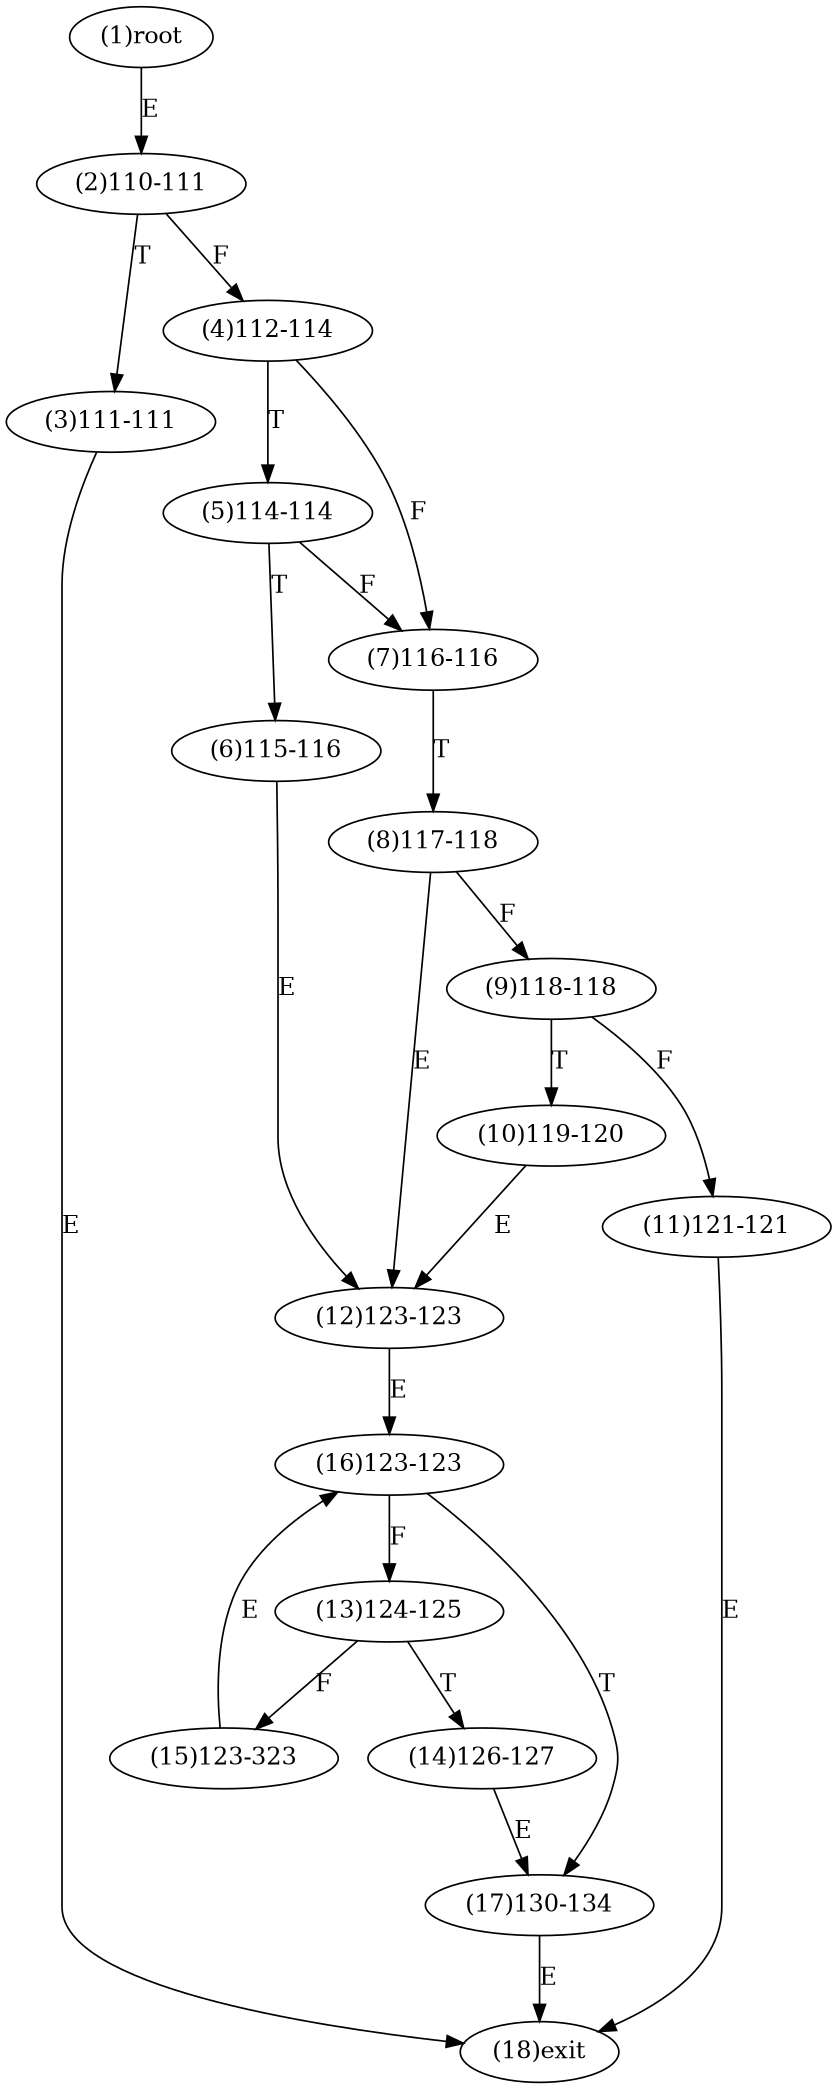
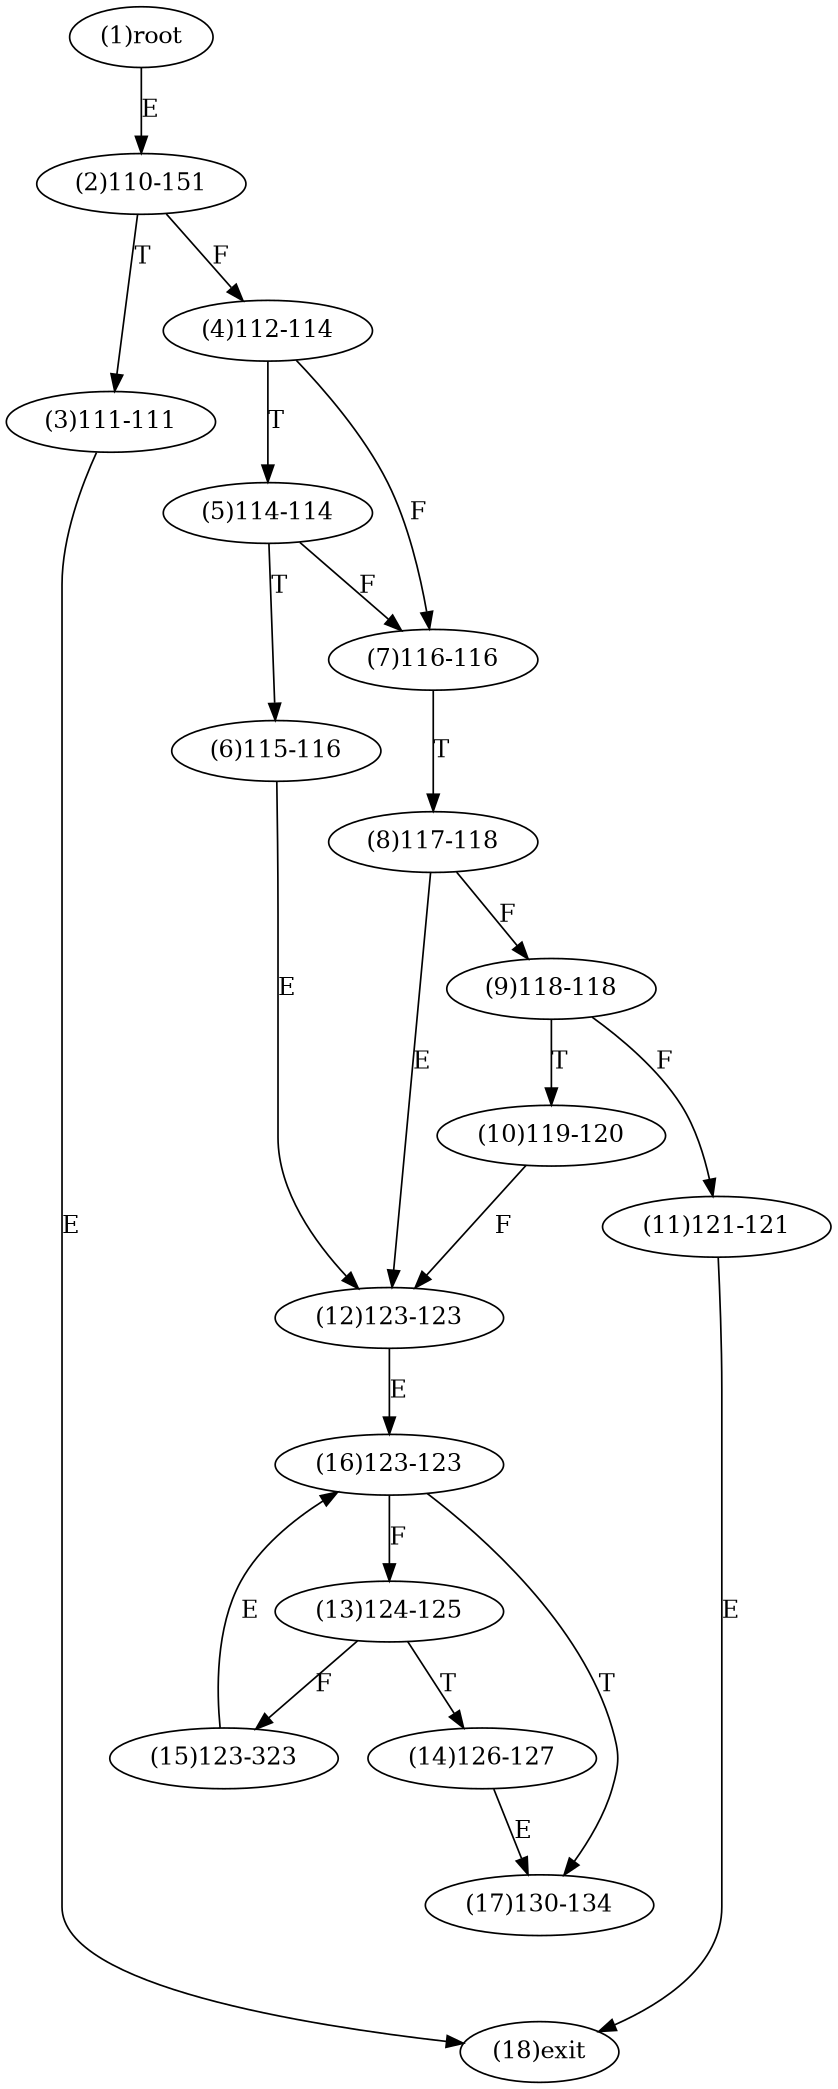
node "(2)110-111": label "(2)110-111" -> "(2)110-151"
edge "(10)119-120" -> "(12)123-123": label "E" -> "F"
edge "(17)130-134" -> "(18)exit": removed, label "E"
